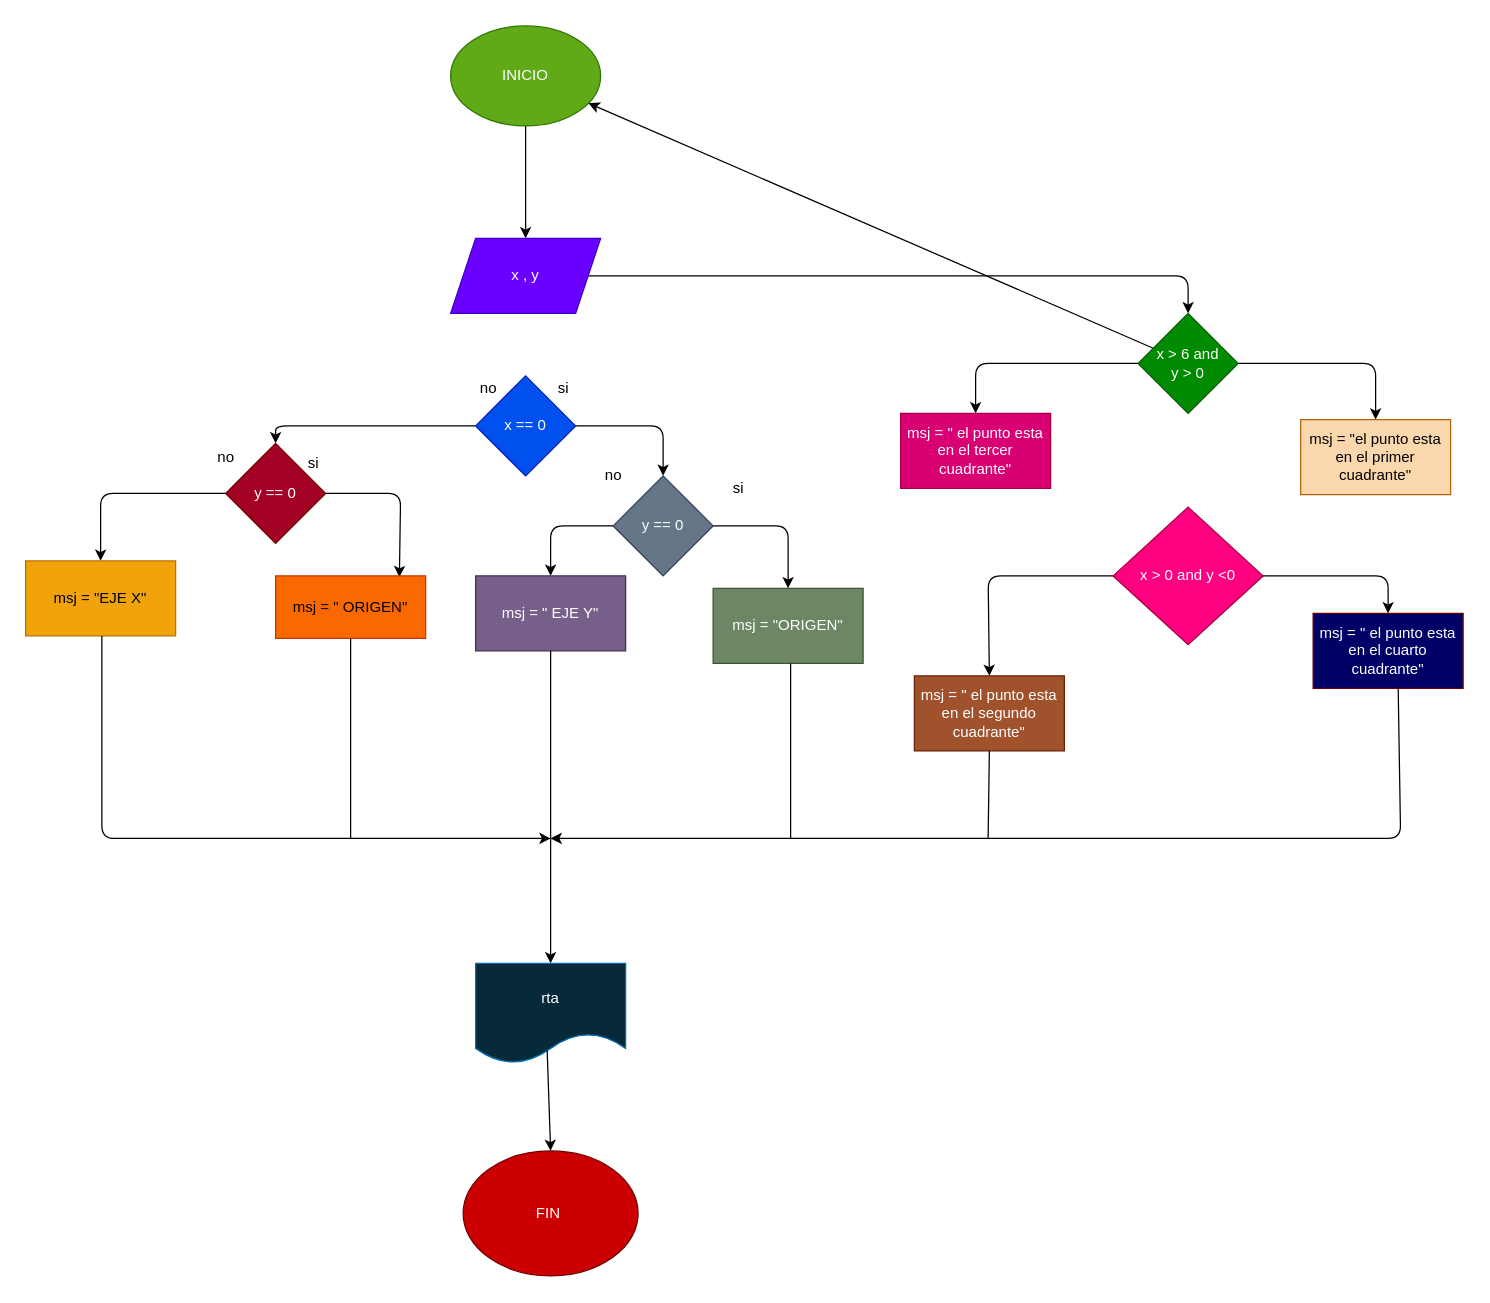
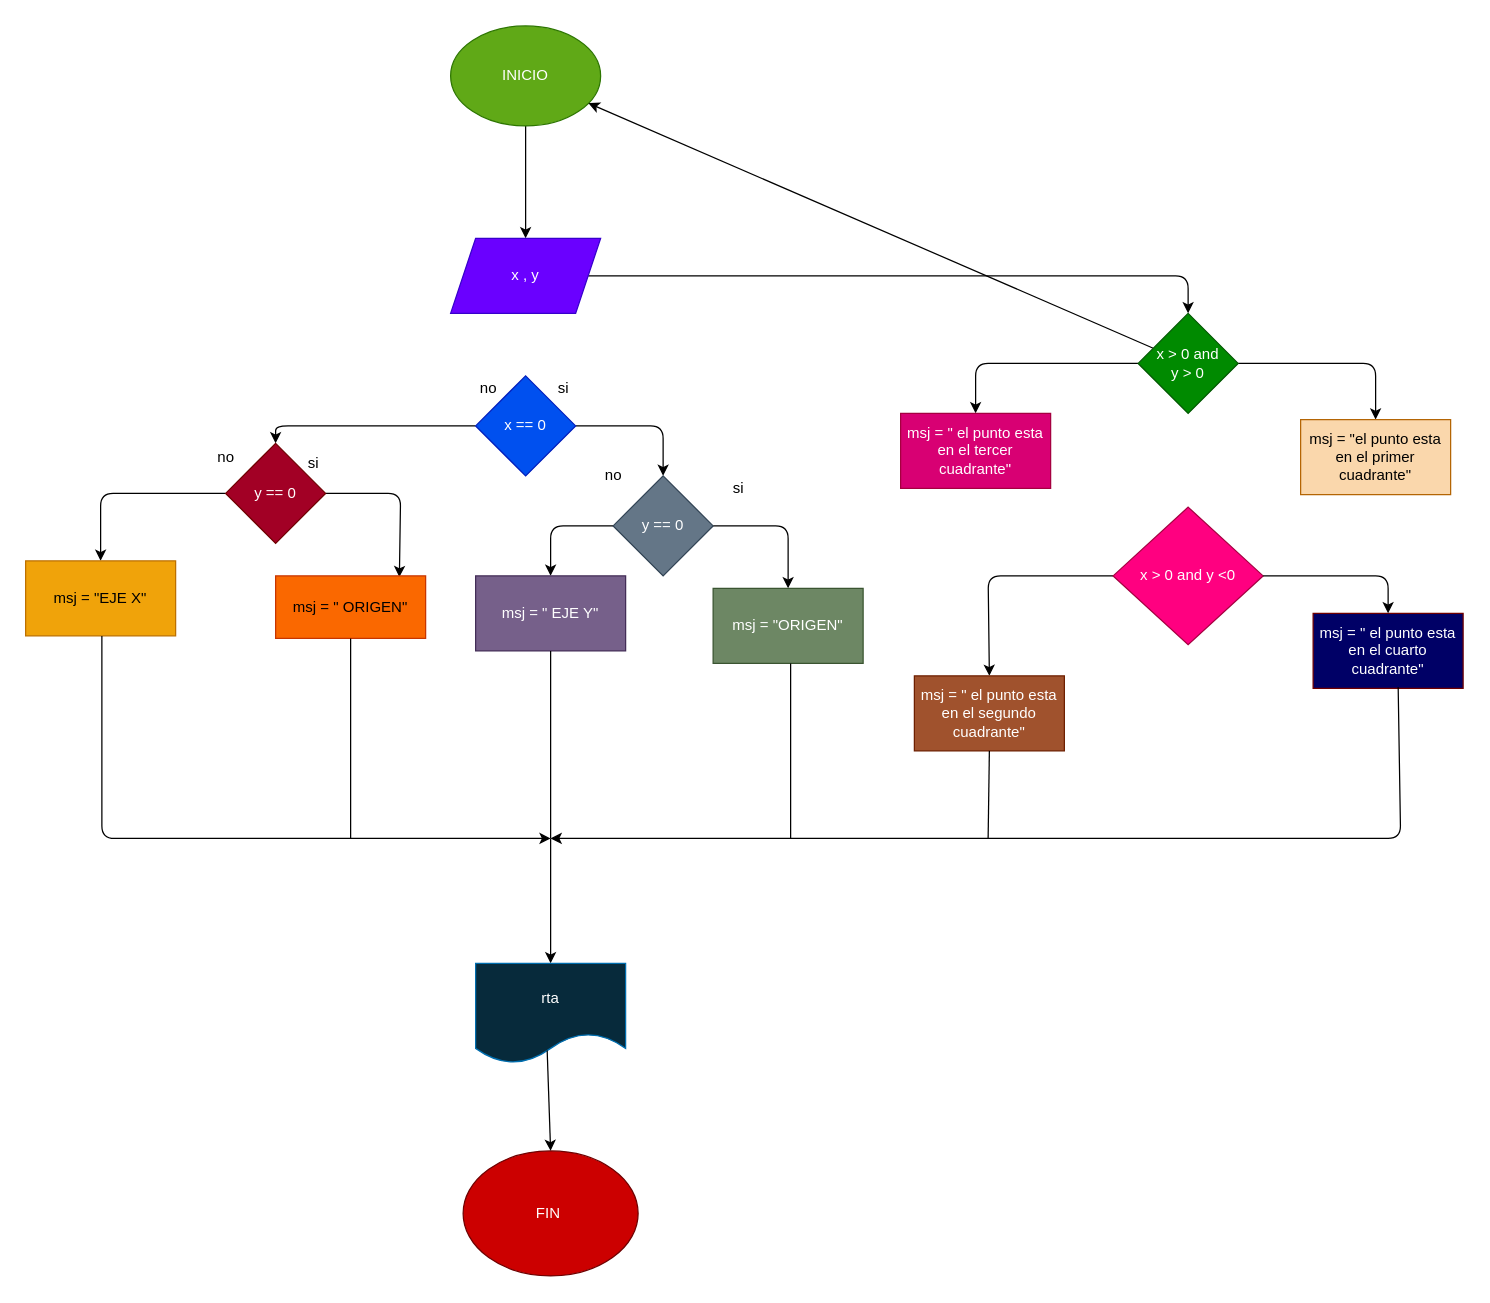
node "x > 6 and y > 0": label "x > 6 and y > 0" -> "x > 0 and y > 0"
